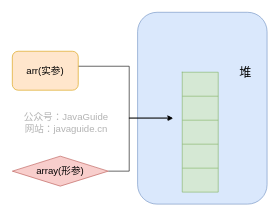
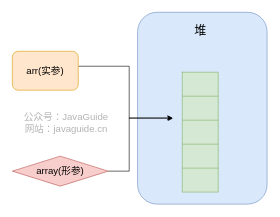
node "堆": moved (245, 72) -> (200, 30)
